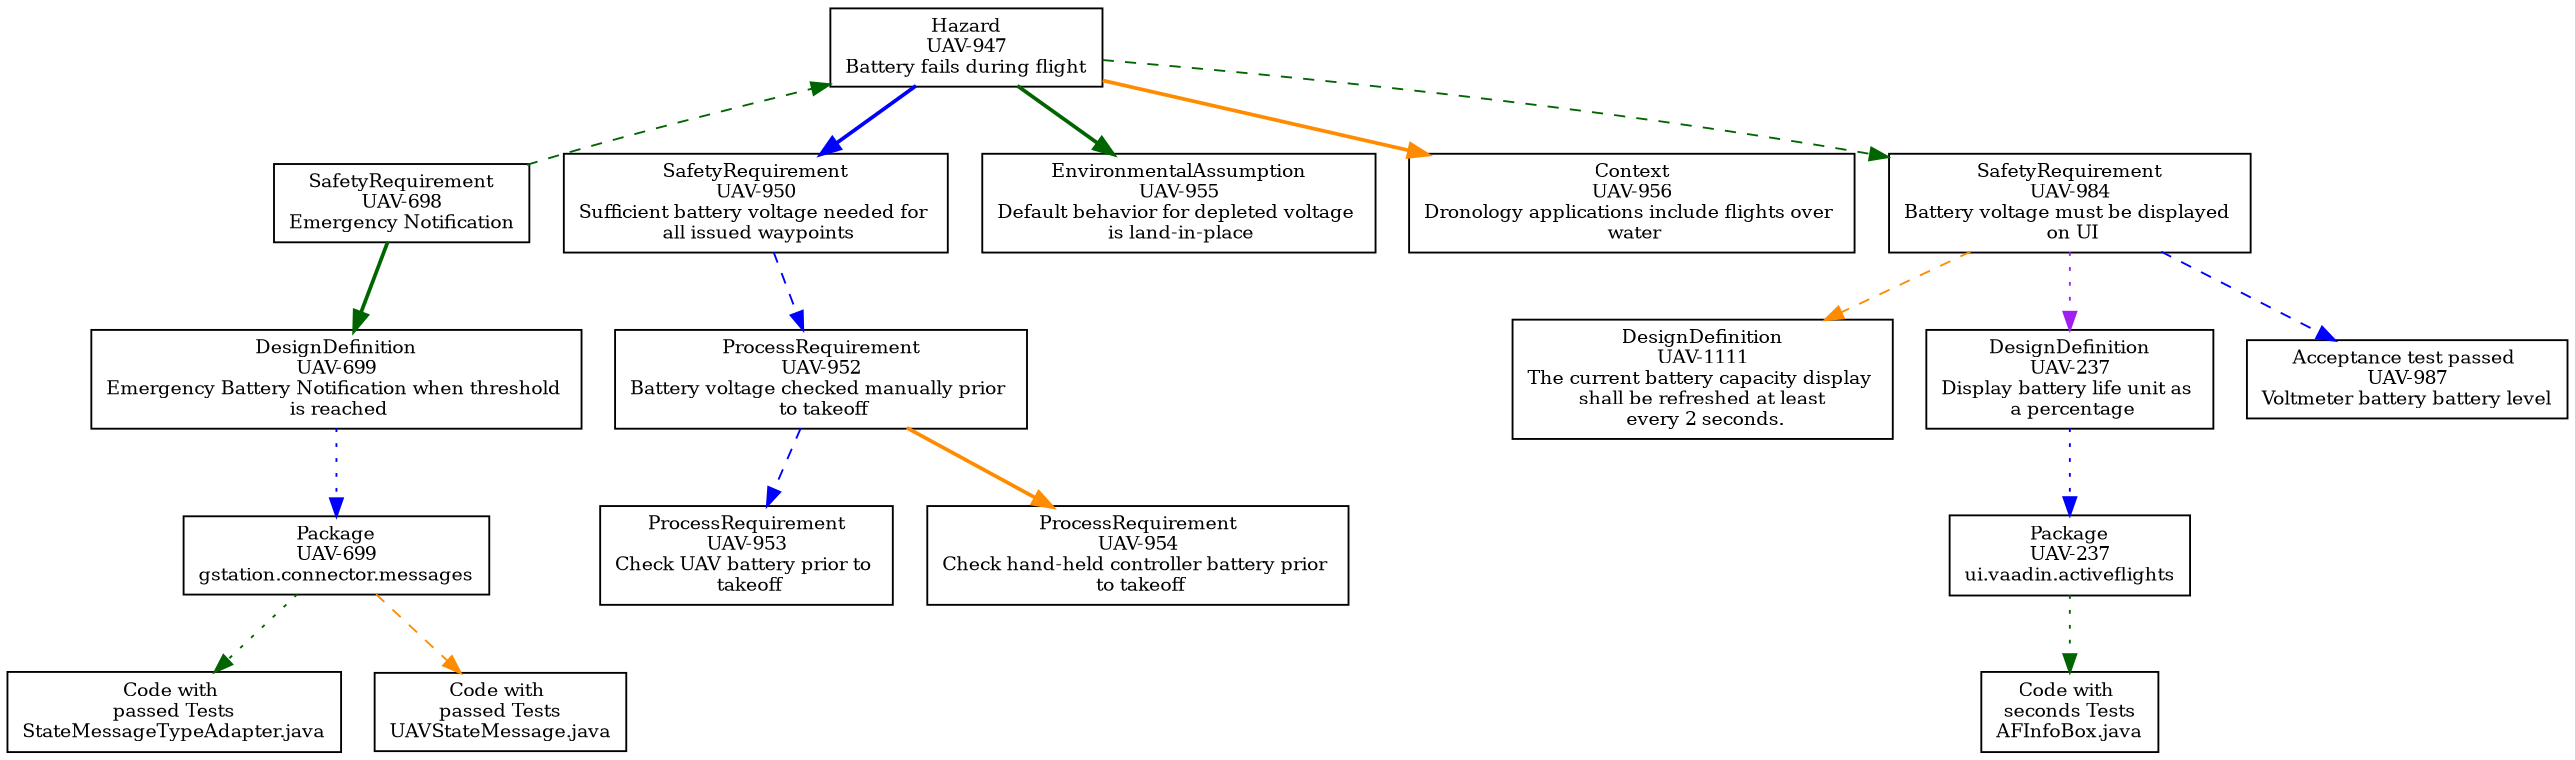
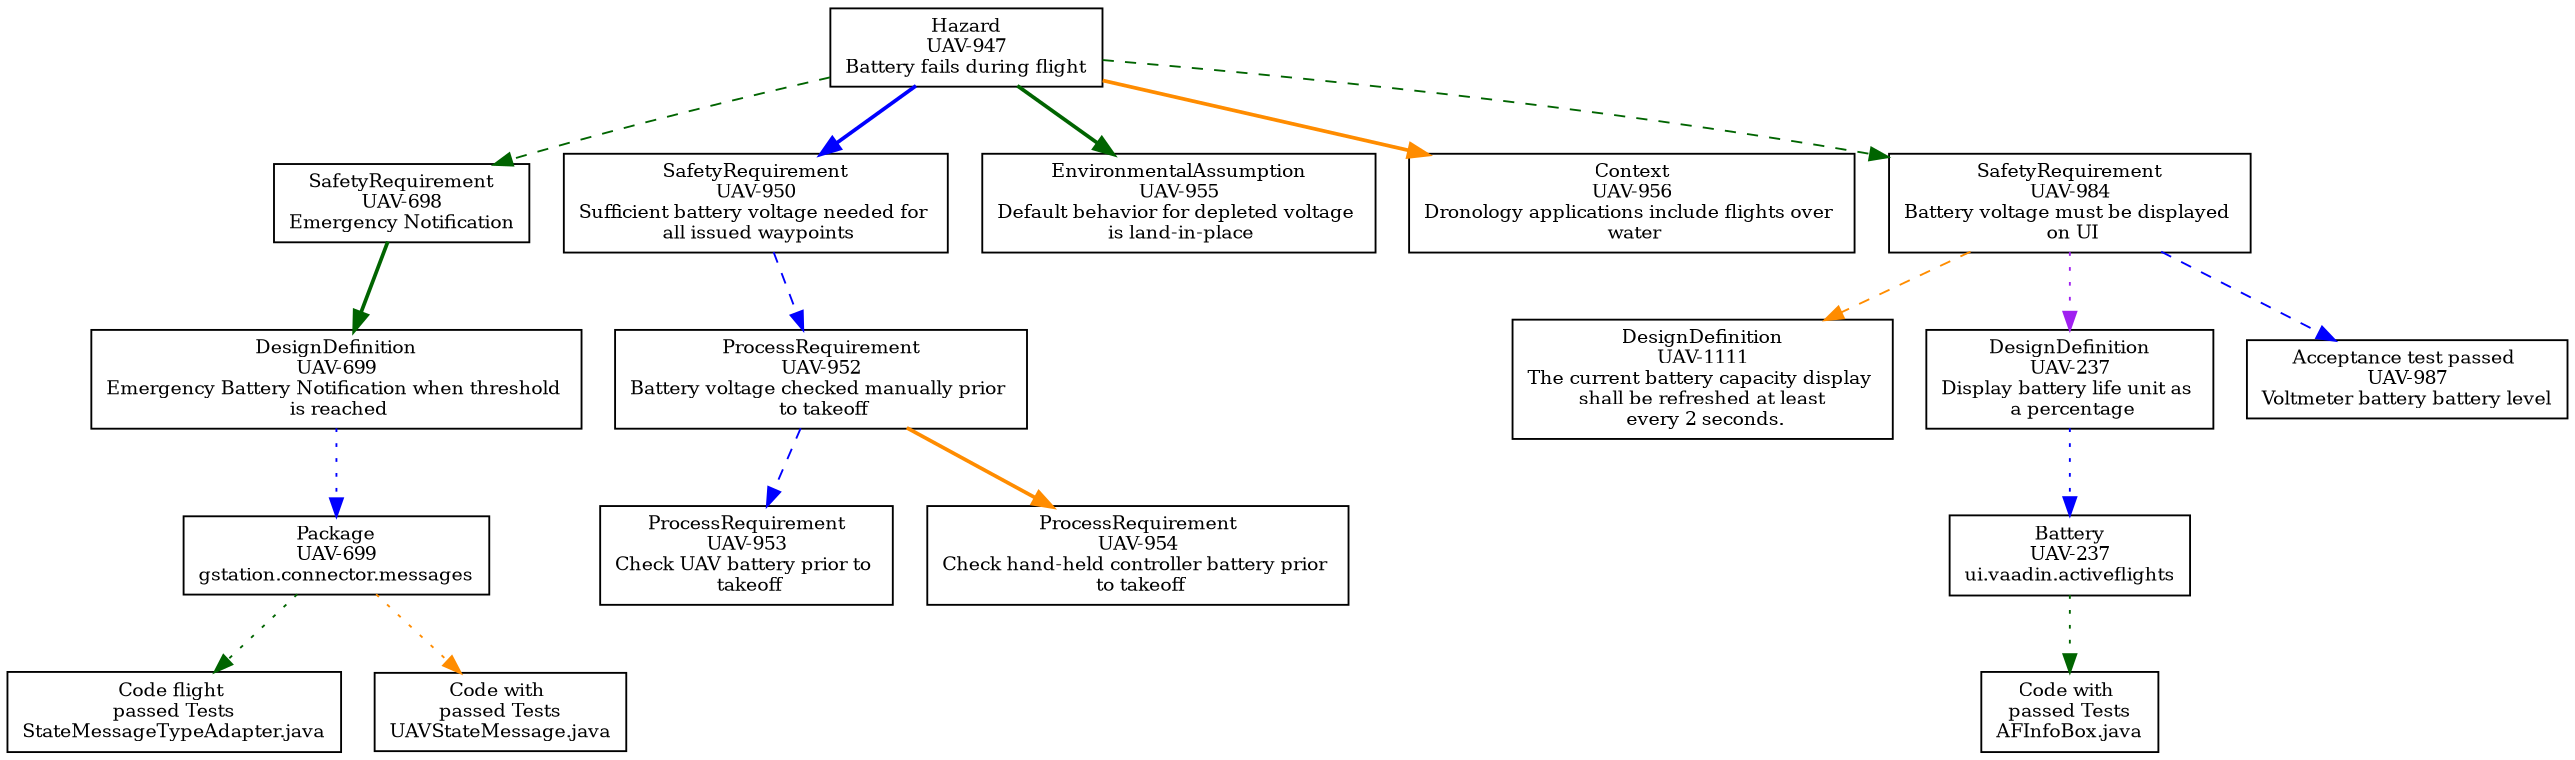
edge "SafetyRequirement UAV-698 Emergency Notification" -> "Hazard UAV-947 Battery fails during flight": reversed
node "Package UAV-237 ui.vaadin.activeflights": label "Package UAV-237 ui.vaadin.activeflights" -> "Battery UAV-237 ui.vaadin.activeflights"
edge "Package UAV-699 gstation.connector.messages" -> "Code with passed Tests UAVStateMessage.java": style dashed -> dotted
node "Code with passed Tests StateMessageTypeAdapter.java": label "Code with passed Tests StateMessageTypeAdapter.java" -> "Code flight passed Tests StateMessageTypeAdapter.java"
node "Code with seconds Tests AFInfoBox.java": label "Code with seconds Tests AFInfoBox.java" -> "Code with passed Tests AFInfoBox.java"
